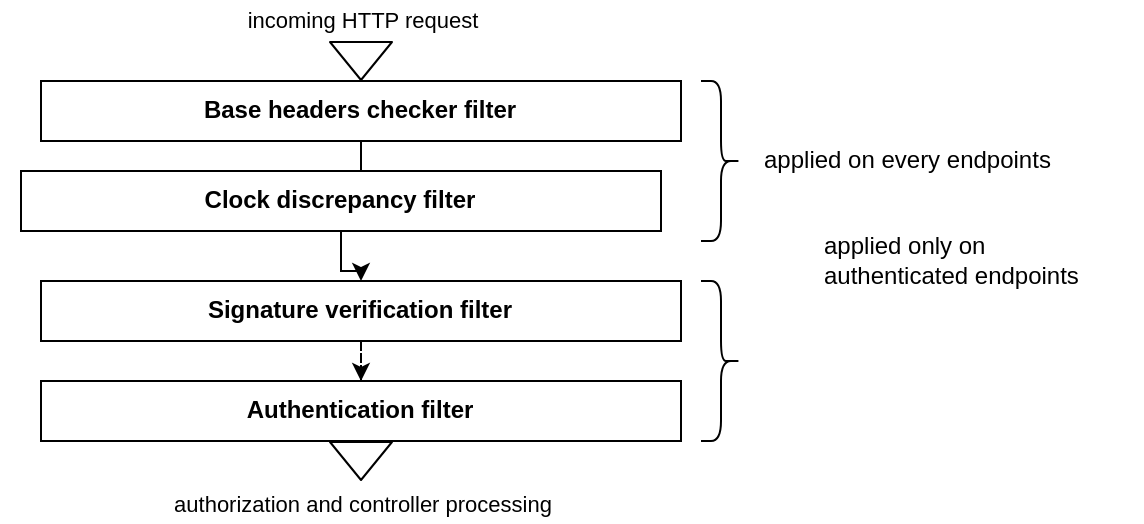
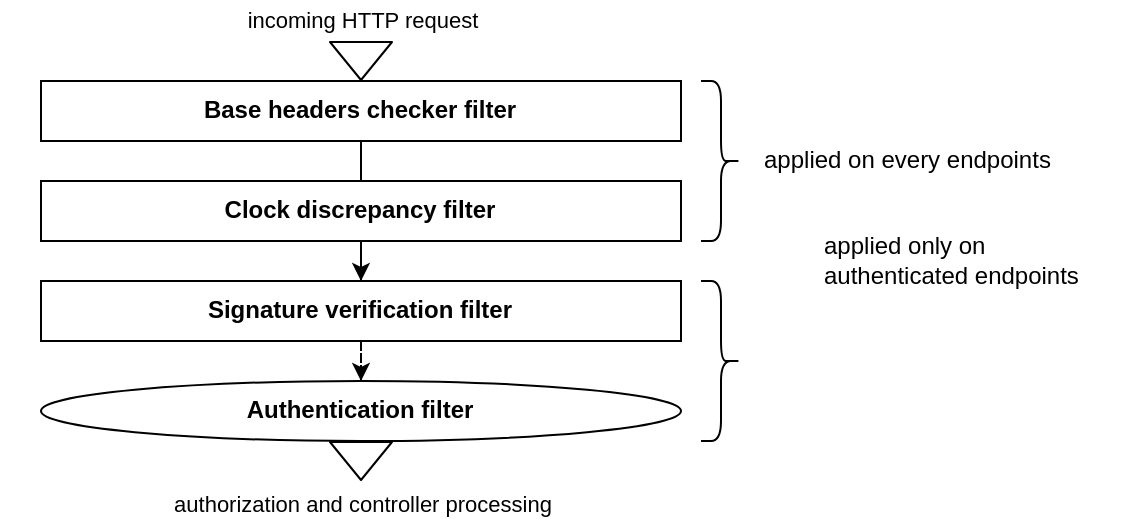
node "Clock discrepancy filter": moved (341, 201) -> (361, 211)
node "Authentication filter": shape rectangle -> ellipse
